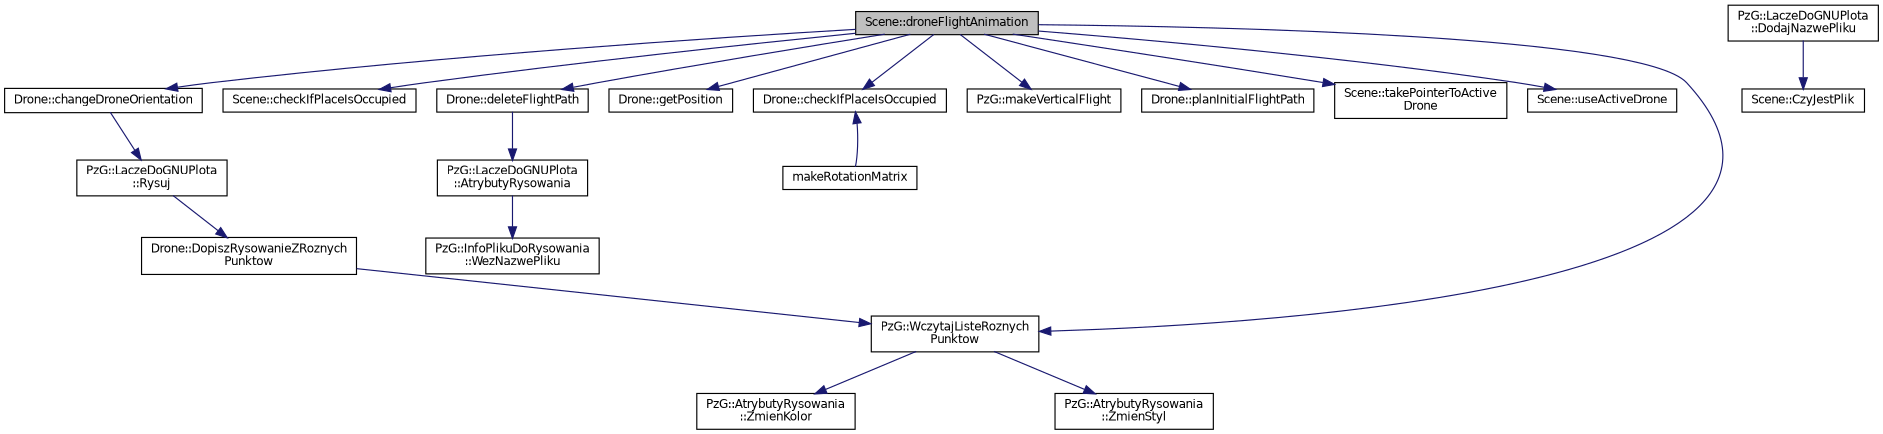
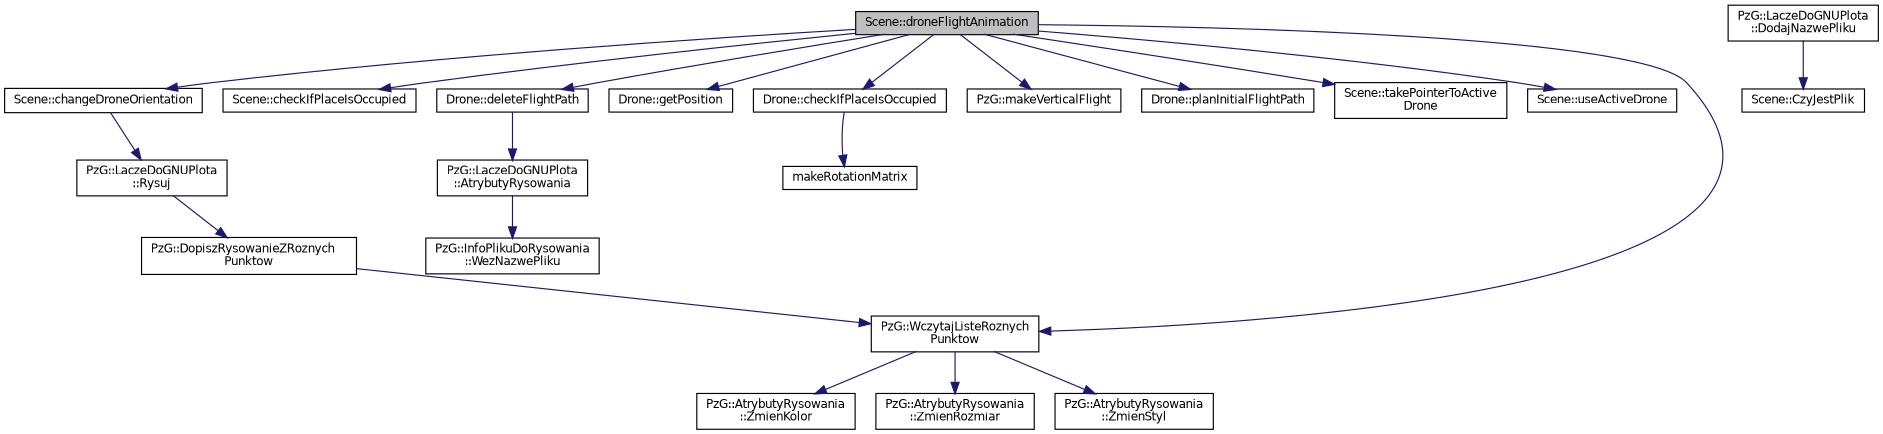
node "Drone::changeDroneOrientation": label "Drone::changeDroneOrientation" -> "Scene::changeDroneOrientation"
edge "makeRotationMatrix" -> "Drone::checkIfPlaceIsOccupied": reversed
node "Drone::DopiszRysowanieZRoznych Punktow": label "Drone::DopiszRysowanieZRoznych Punktow" -> "PzG::DopiszRysowanieZRoznych Punktow"
node "PzG::AtrybutyRysowania ::ZmienRozmiar": added
